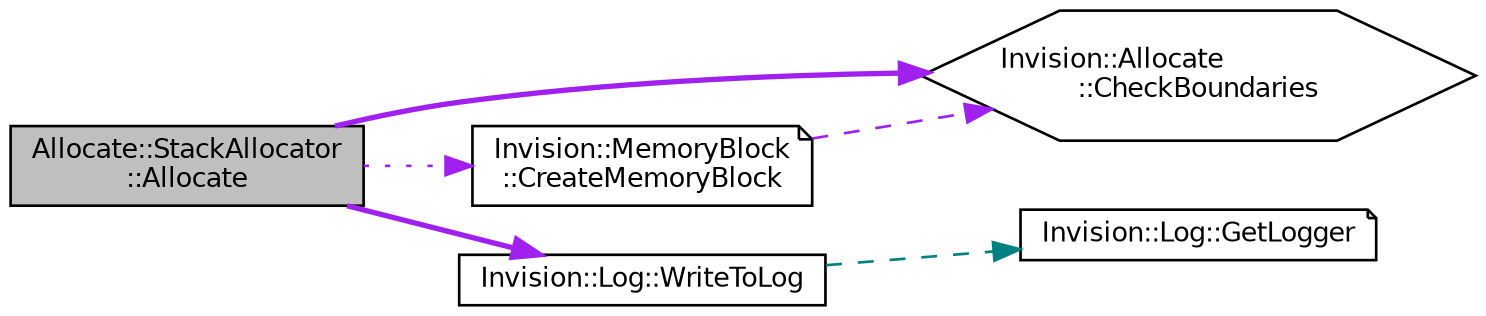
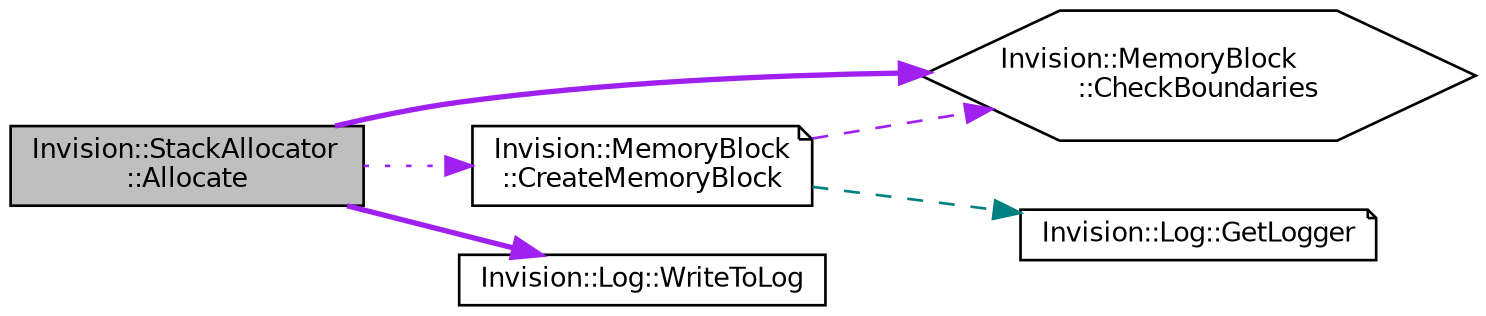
node "Invision::Allocate ::CheckBoundaries": label "Invision::Allocate ::CheckBoundaries" -> "Invision::MemoryBlock ::CheckBoundaries"
node "Allocate::StackAllocator ::Allocate": label "Allocate::StackAllocator ::Allocate" -> "Invision::StackAllocator ::Allocate"
edge "Invision::Log::WriteToLog" -> "Invision::Log::GetLogger": now "Invision::MemoryBlock ::CreateMemoryBlock" -> "Invision::Log::GetLogger"
